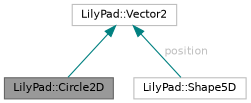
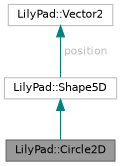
edge "LilyPad::Circle2D" -> "LilyPad::Vector2": now "LilyPad::Circle2D" -> "LilyPad::Shape5D"
